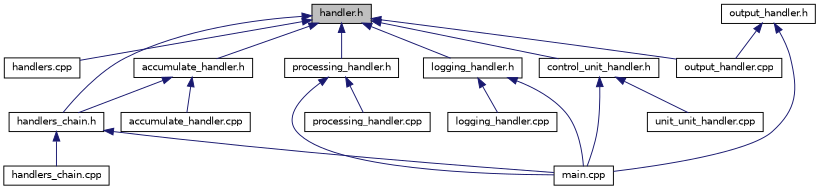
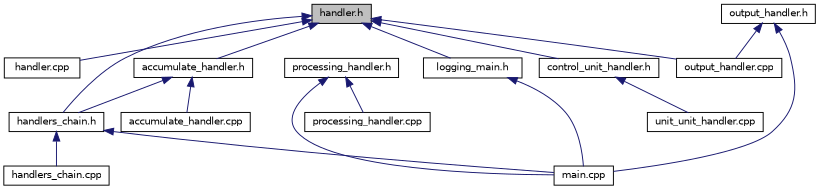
edge "processing_handler.h" -> "handler.h": removed
node "handlers.cpp": label "handlers.cpp" -> "handler.cpp"
node "logging_handler.h": label "logging_handler.h" -> "logging_main.h"
node "logging_handler.cpp": removed
edge "main.cpp" -> "control_unit_handler.h": removed
